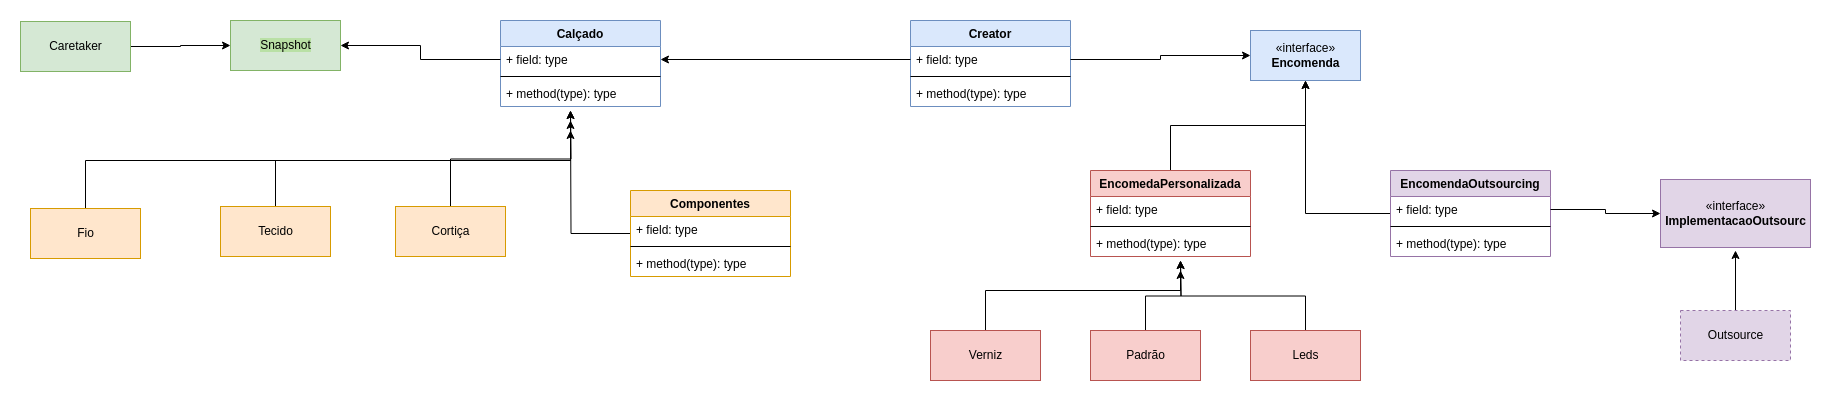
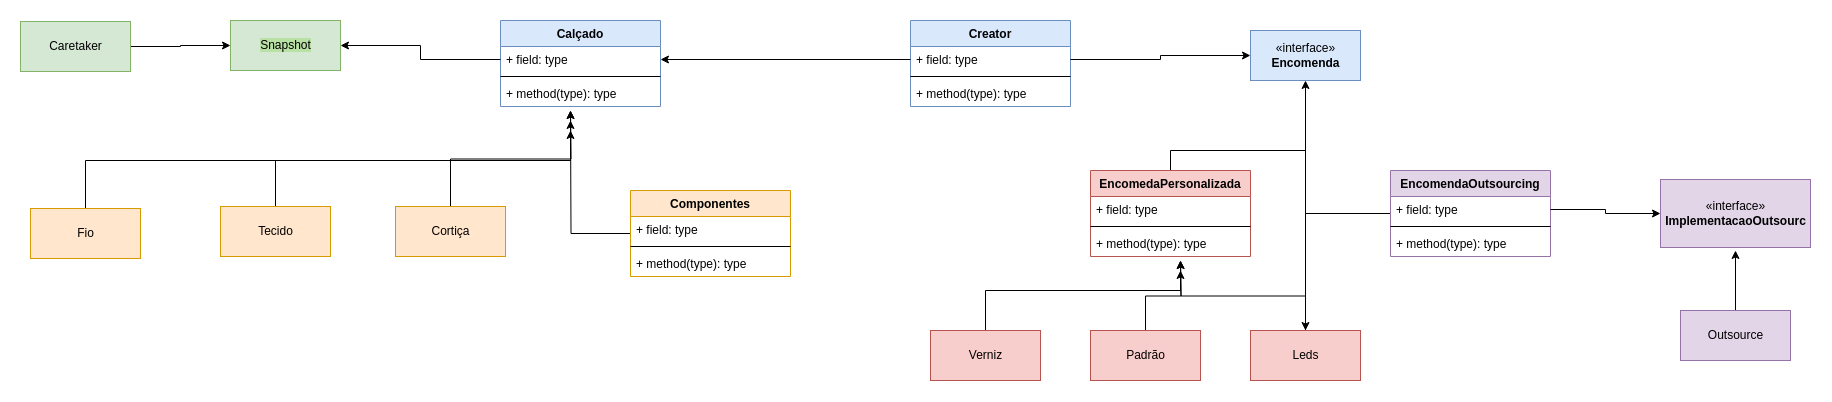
edge "EncomedaPersonalizada" -> "«interface» Encomenda": now "EncomedaPersonalizada" -> "Leds"
node "Outsource": style dashed -> solid
